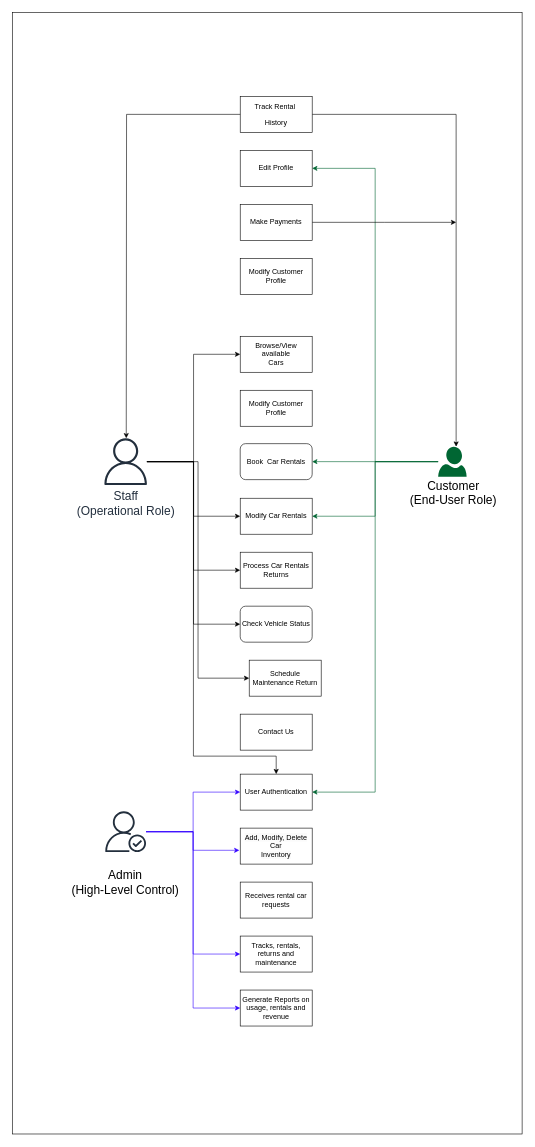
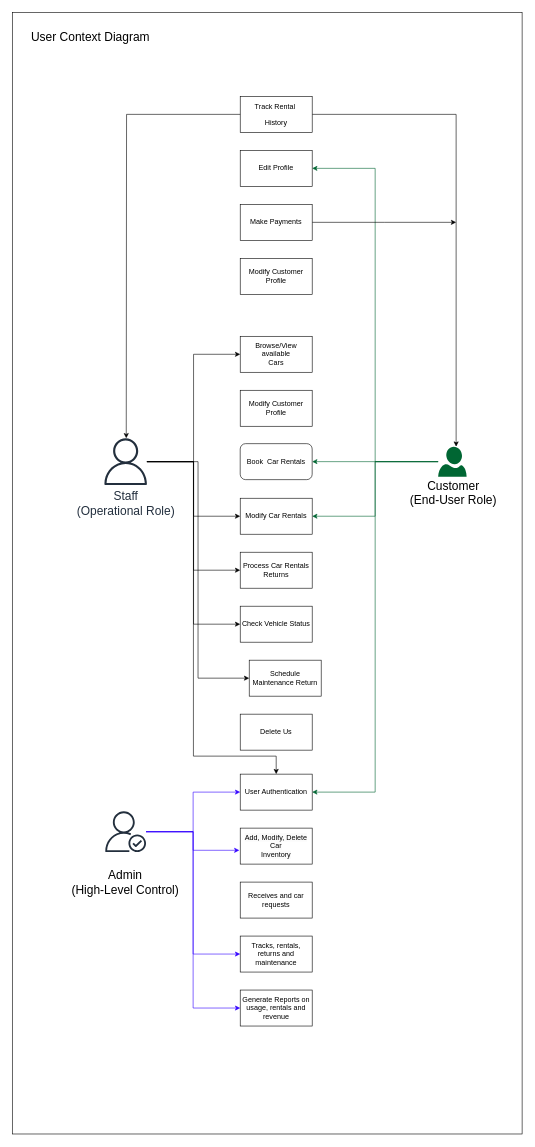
node "User Context Diagram": added
node "Check Vehicle Status": shape rounded rectangle -> rectangle
node "Contact Us": label "Contact Us" -> "Delete Us"
node "Receives rental car requests": label "Receives rental car requests" -> "Receives and car requests"
